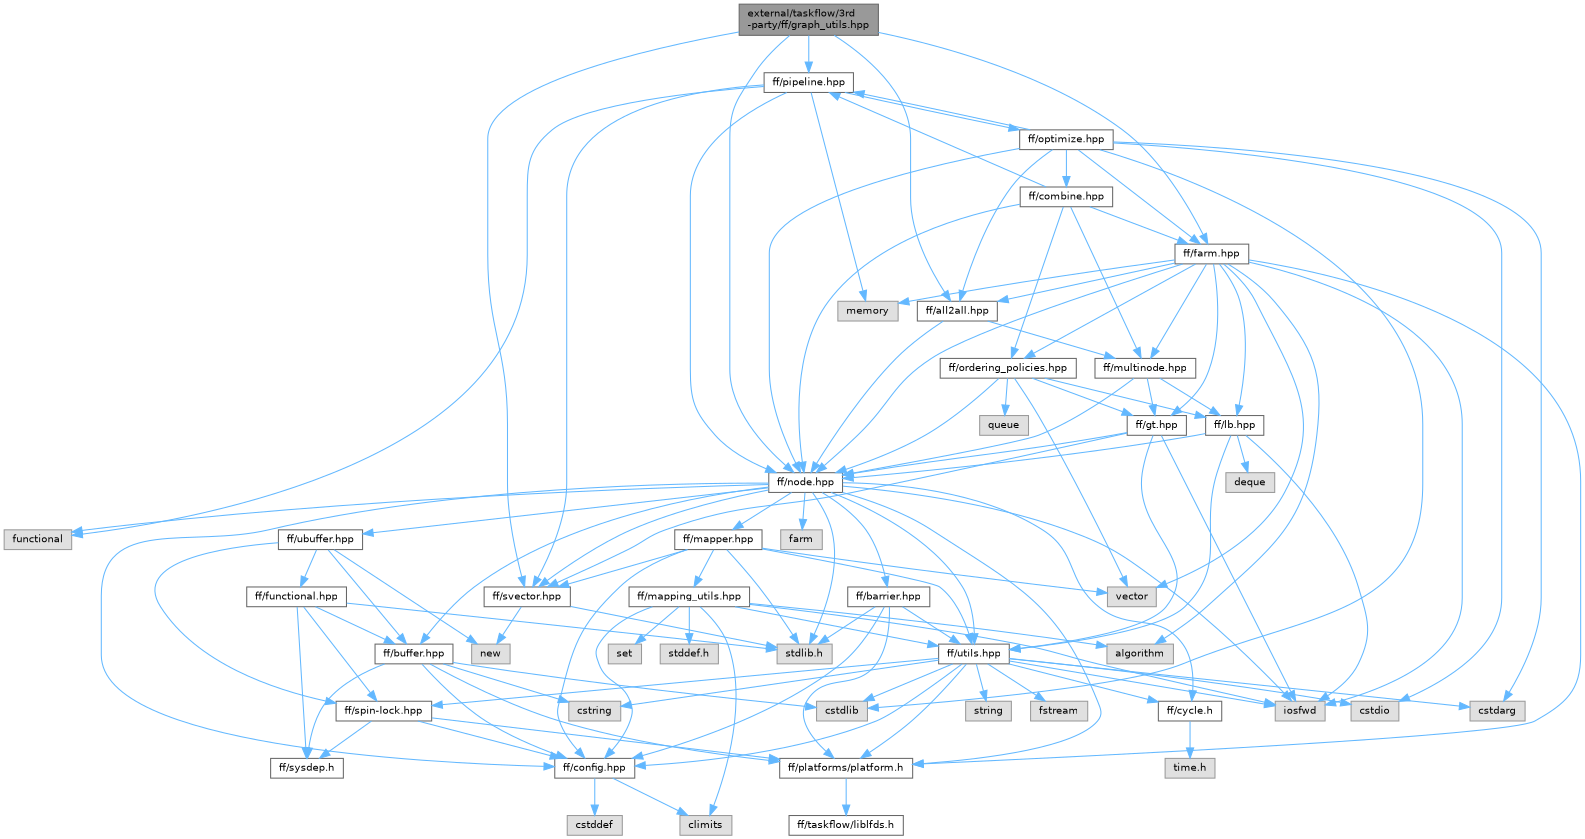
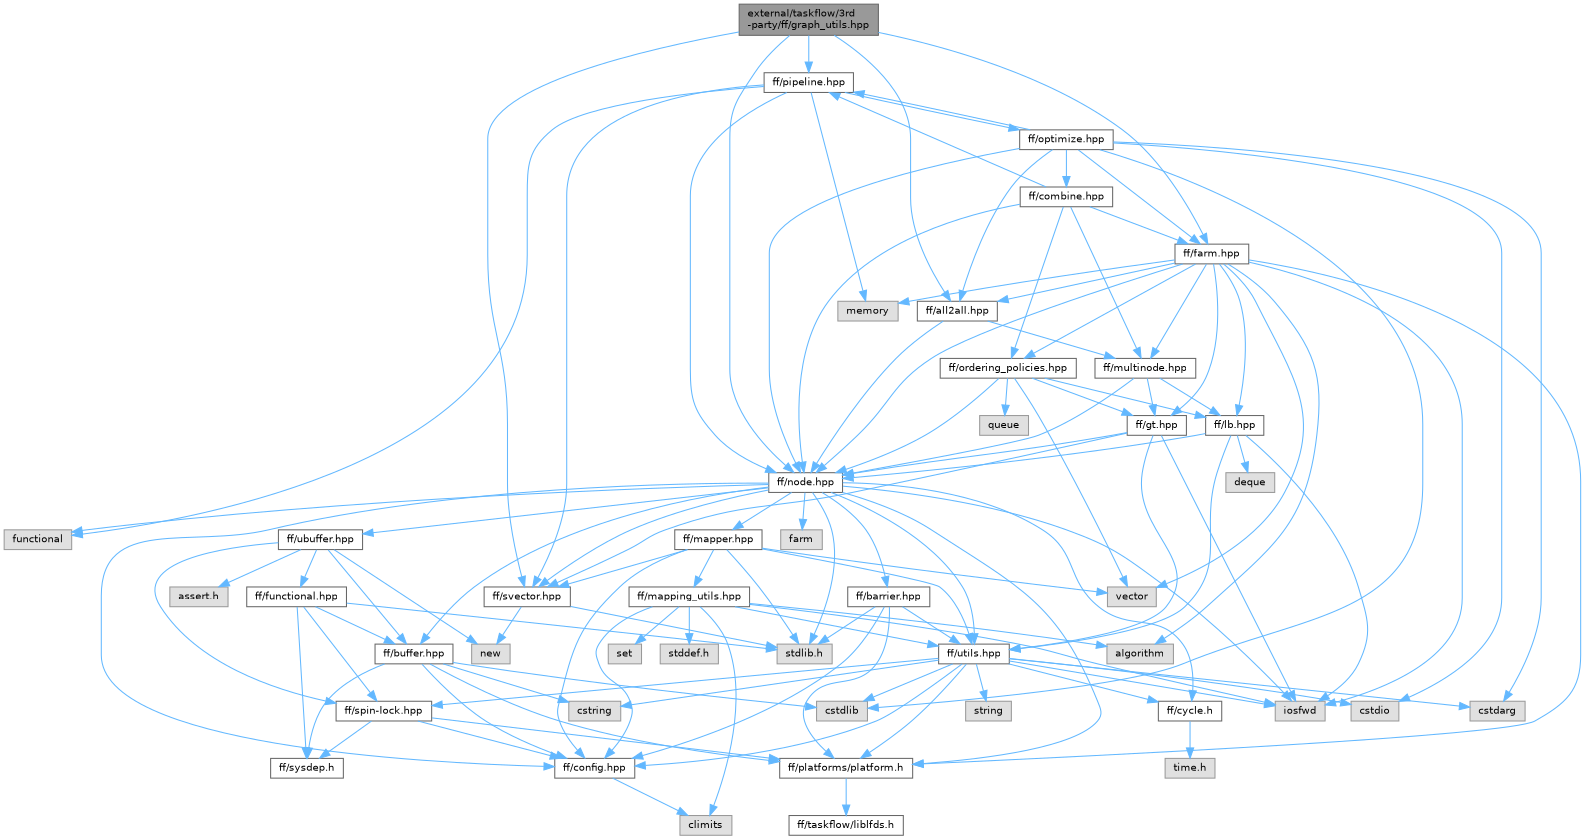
node "assert.h": added
node "fstream": removed
node "cstddef": removed
